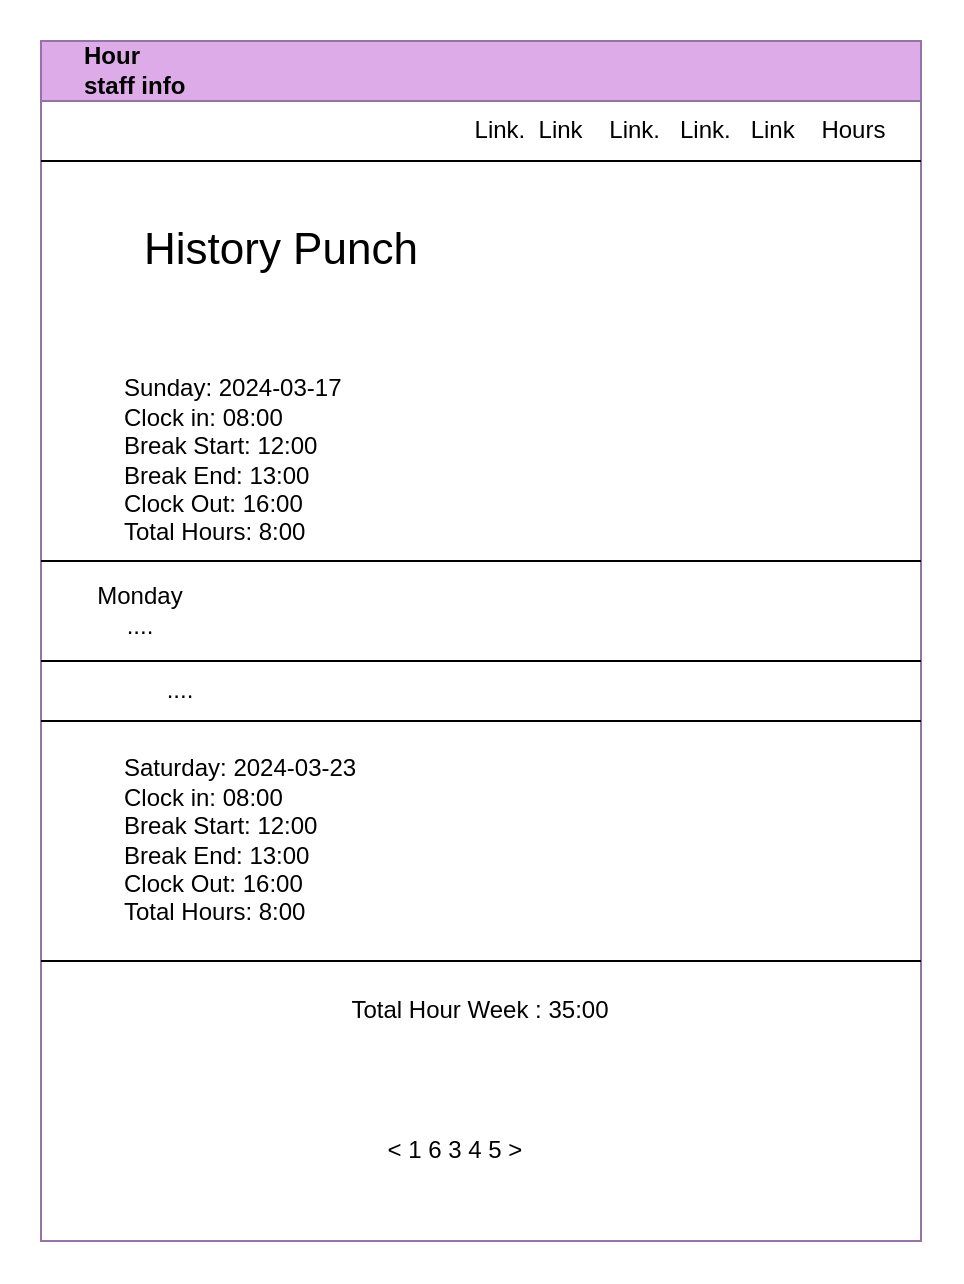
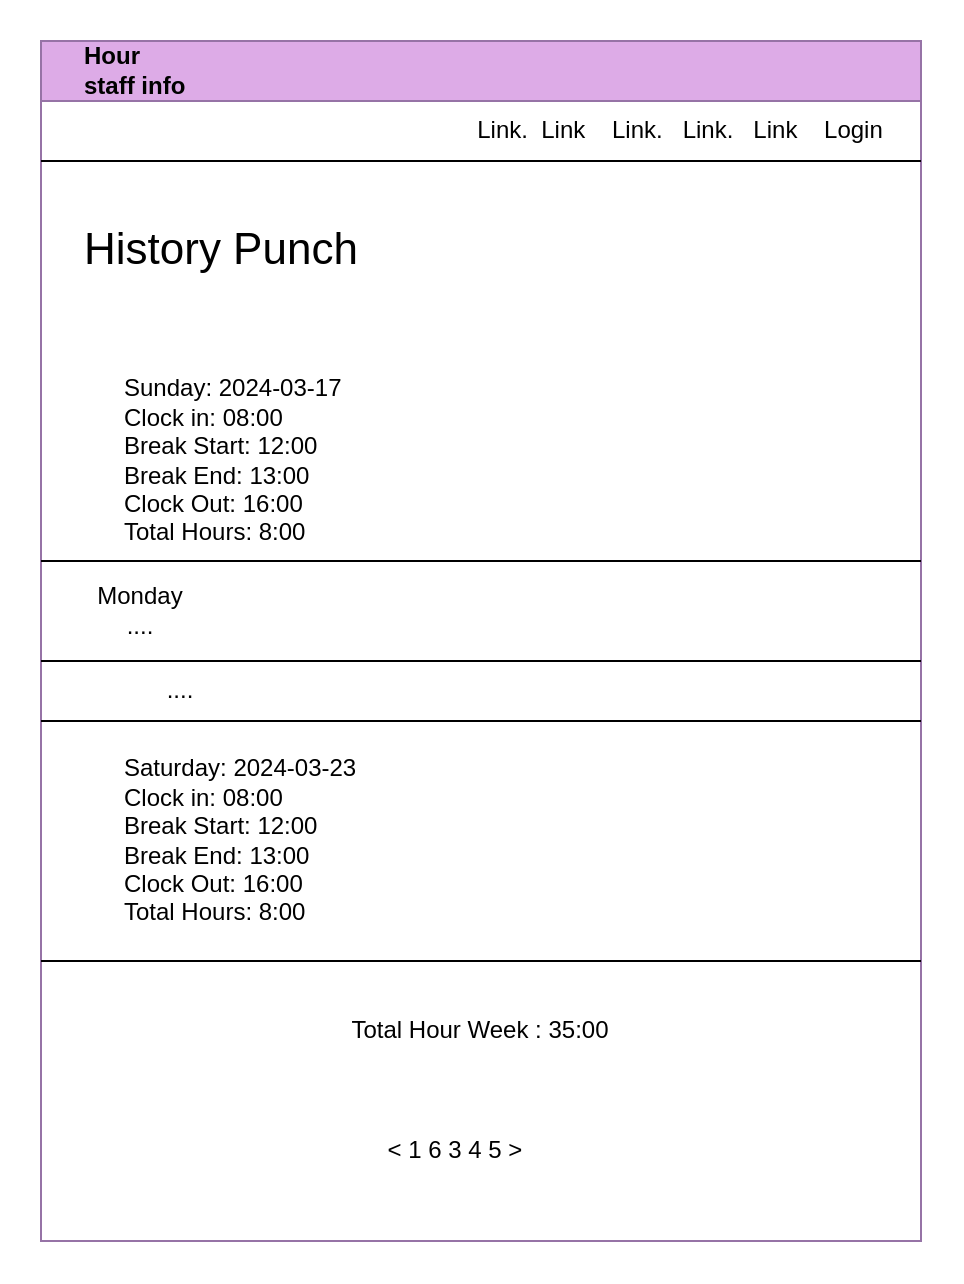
node "Link. Link Link. Link. Link Hours": label "Link. Link Link. Link. Link Hours" -> "Link. Link Link. Link. Link Login"
node "History Punch": moved (321, 251) -> (261, 251)
node "Total Hour Week : 35:00": moved (481, 1011) -> (481, 1031)
